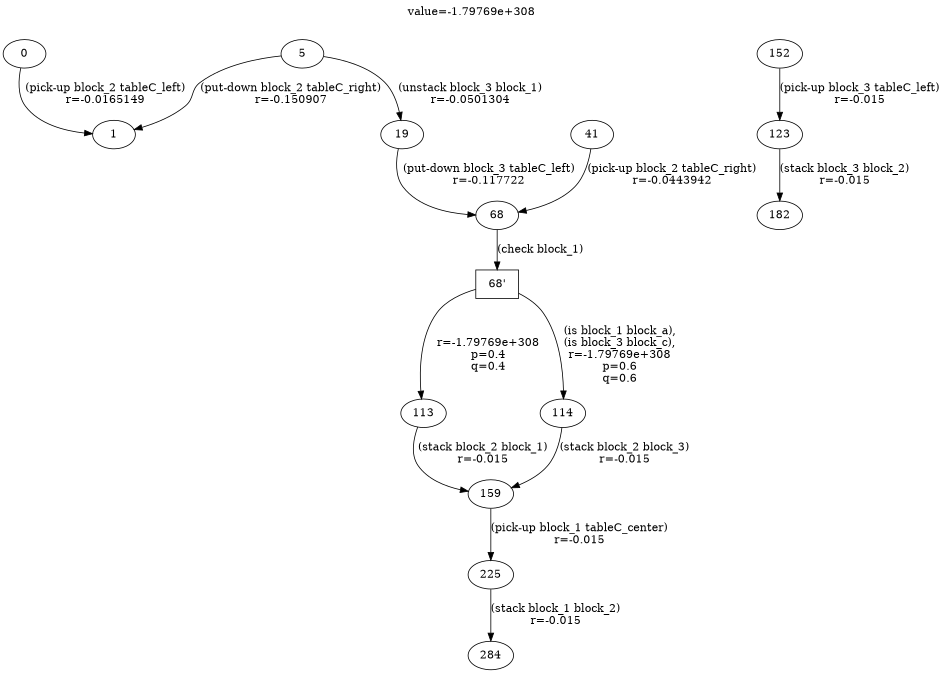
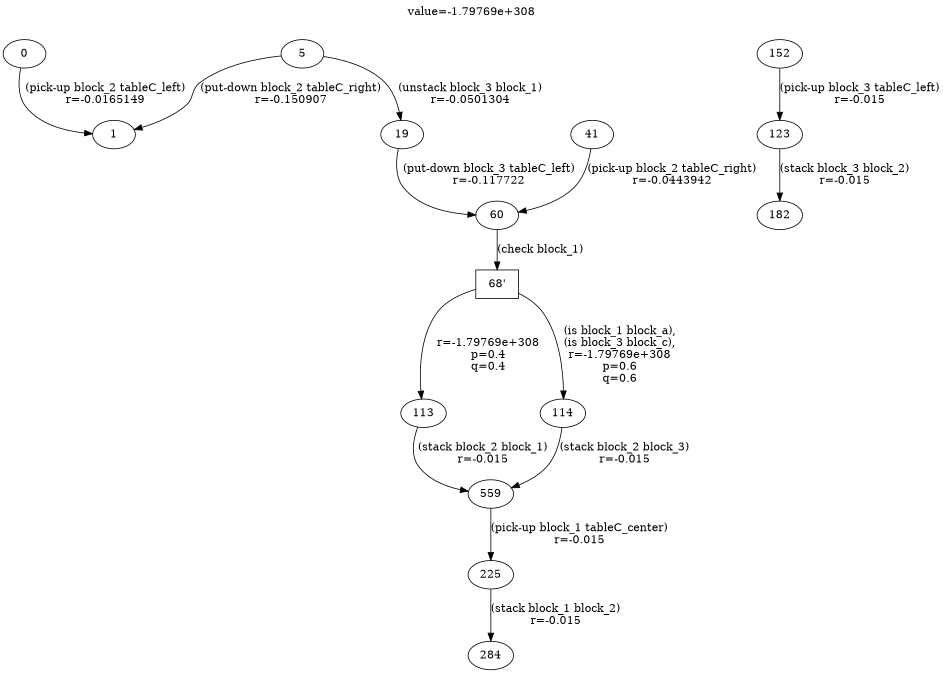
node "68": label "68" -> "60"
node "159": label "159" -> "559"
